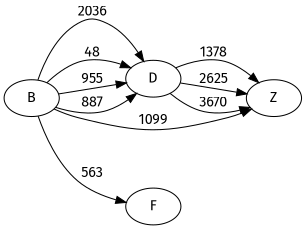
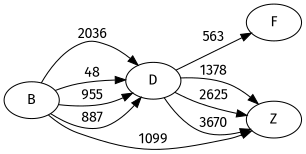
edge "B" -> "F": now "D" -> "F"
